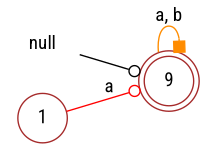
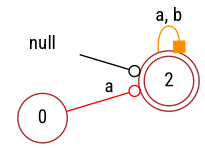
node "9": label "9" -> "2"
node "1": label "1" -> "0"
